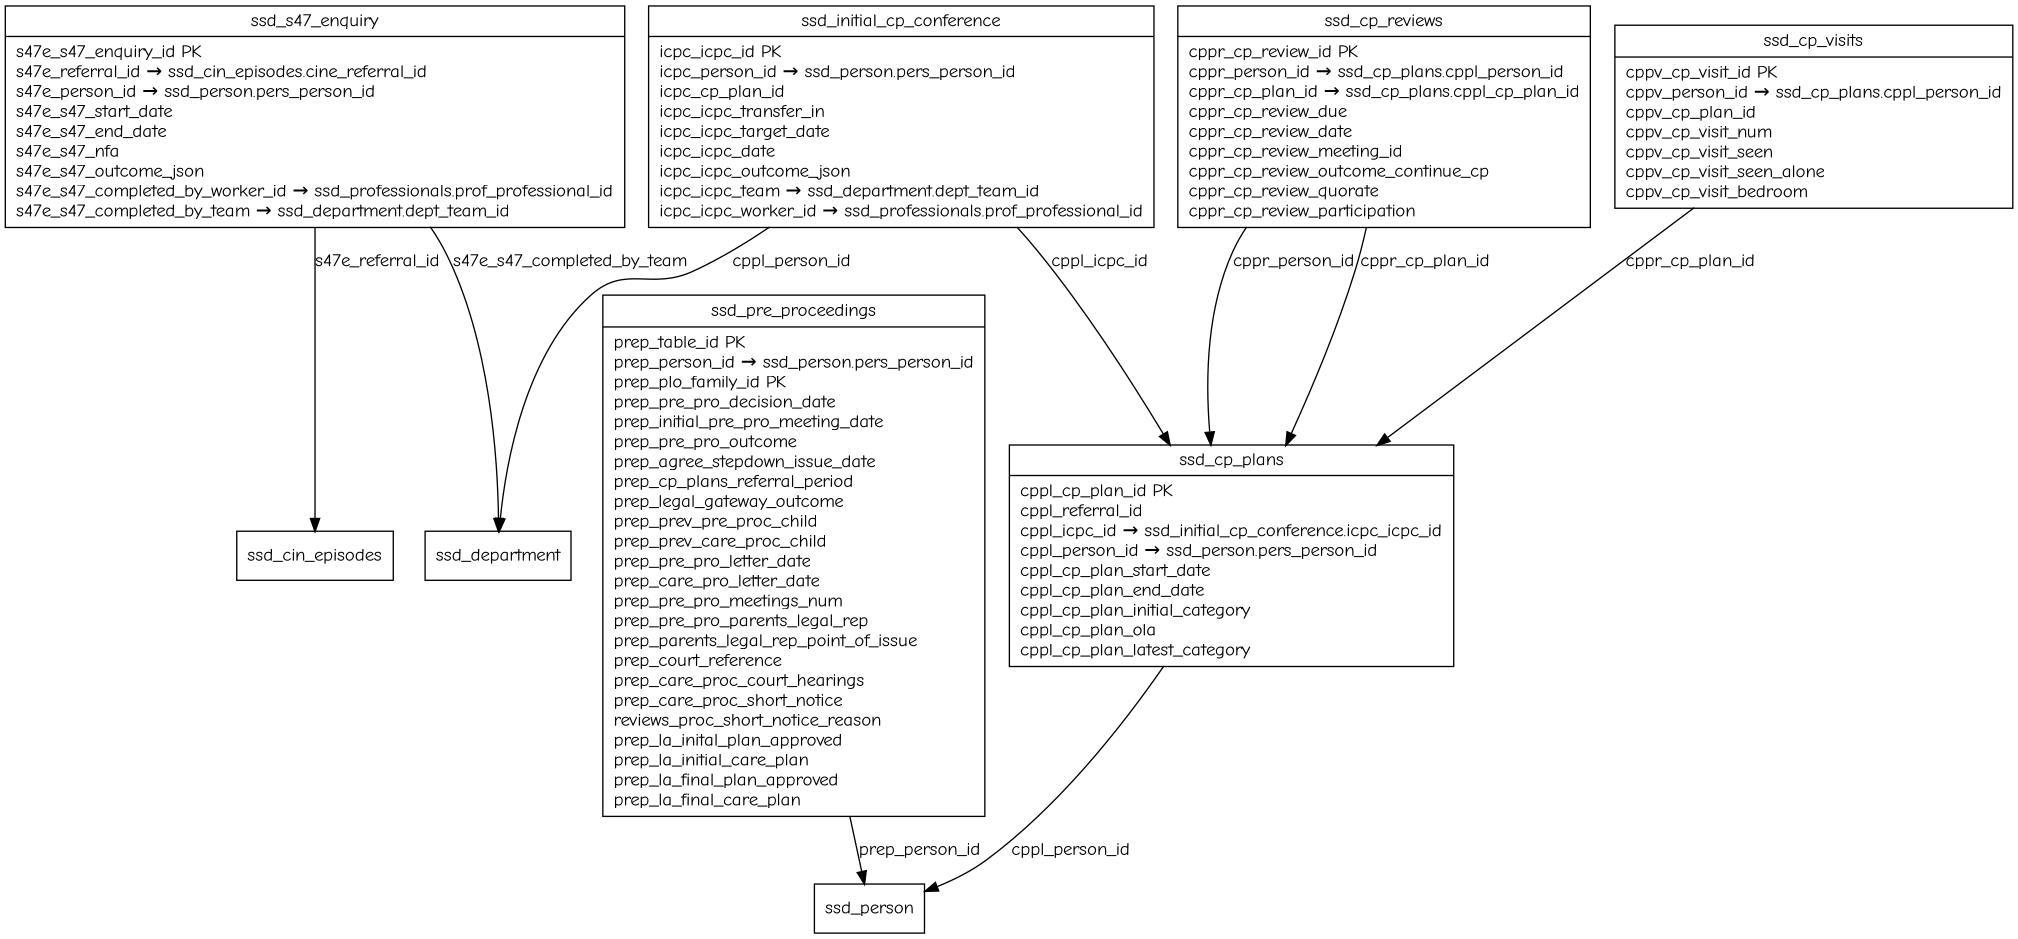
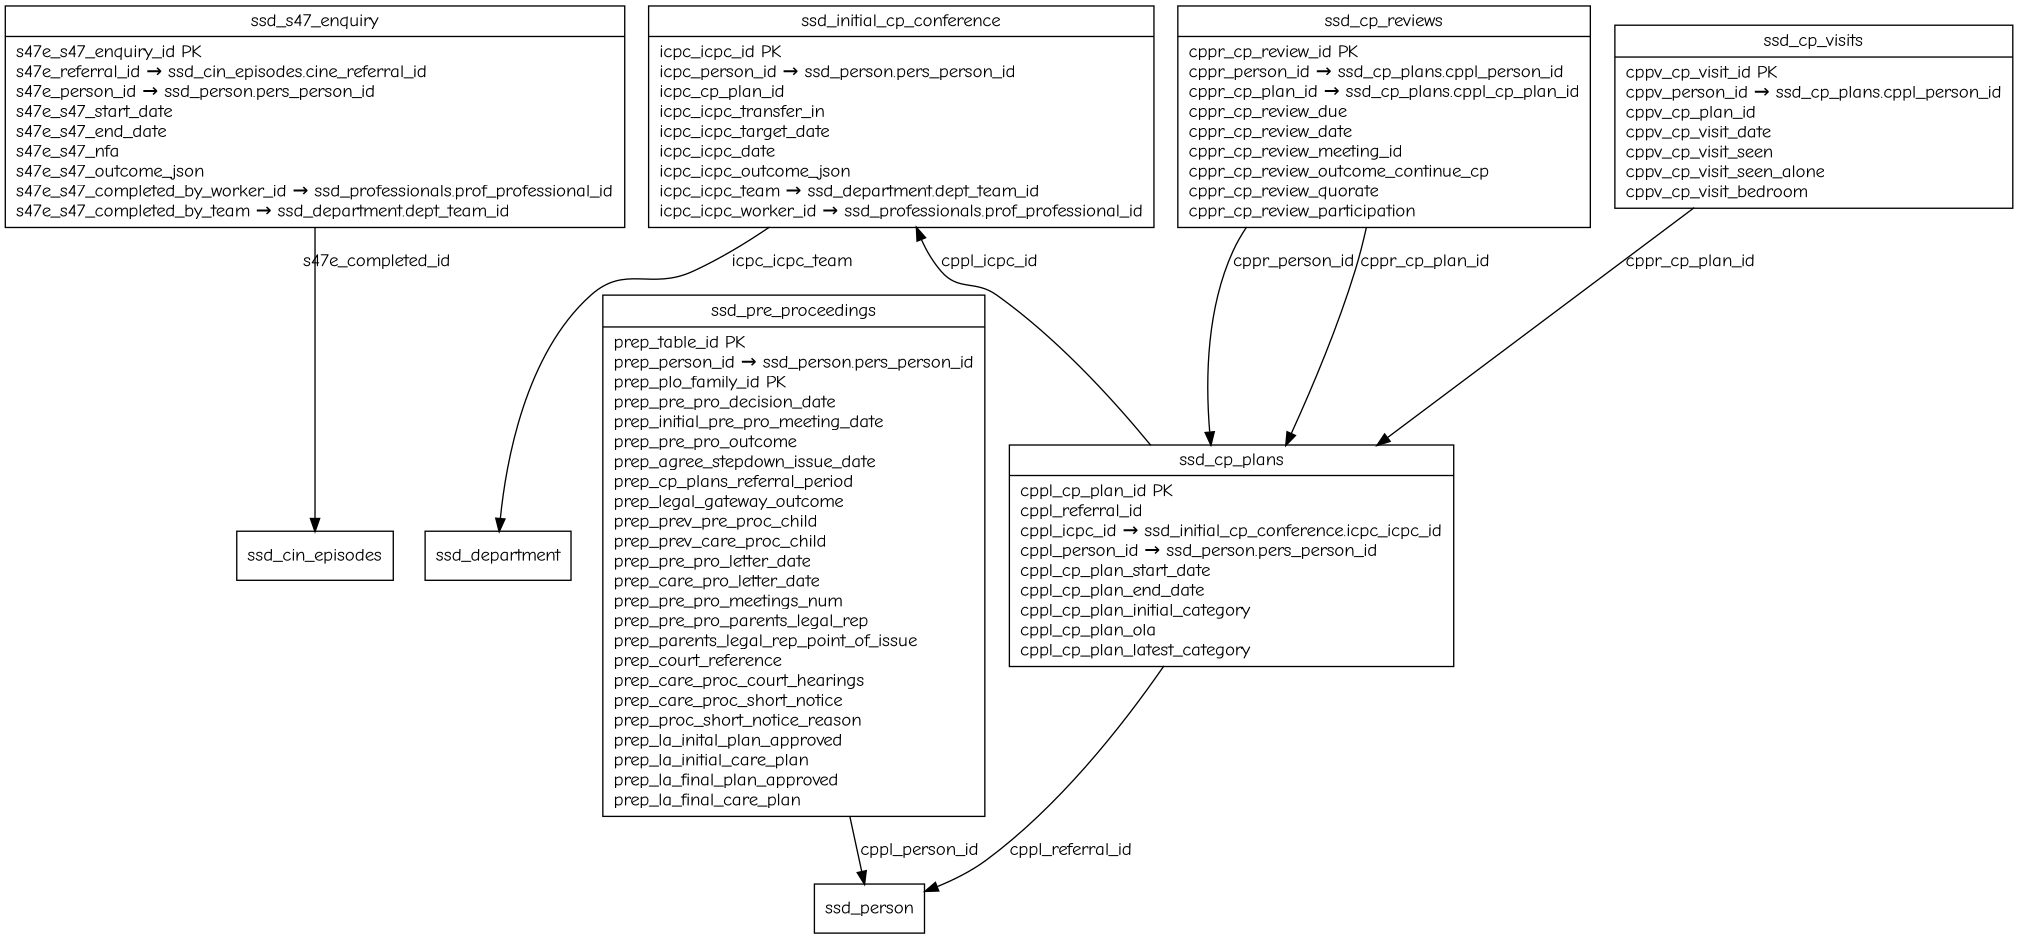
node "ssd_cp_visits": text "cppv_cp_visit_num" -> "cppv_cp_visit_date"
edge "ssd_s47_enquiry" -> "ssd_cin_episodes": label "s47e_referral_id" -> "s47e_completed_id"
edge "ssd_initial_cp_conference" -> "ssd_department": label "cppl_person_id" -> "icpc_icpc_team"
edge "ssd_initial_cp_conference" -> "ssd_cp_plans": reversed
edge "ssd_s47_enquiry" -> "ssd_department": removed, label "s47e_s47_completed_by_team"
node "ssd_pre_proceedings": text "reviews_proc_short_notice_reason" -> "prep_proc_short_notice_reason"
edge "ssd_pre_proceedings" -> "ssd_person": label "prep_person_id" -> "cppl_person_id"
edge "ssd_cp_plans" -> "ssd_person": label "cppl_person_id" -> "cppl_referral_id"
